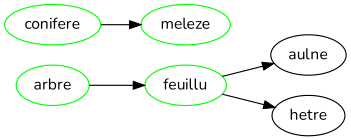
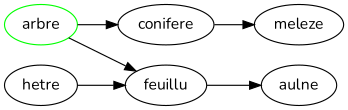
node "conifere": color green -> black
edge "arbre" -> "conifere": added
node "meleze": color green -> black
node "feuillu": color green -> black
edge "feuillu" -> "hetre": reversed
